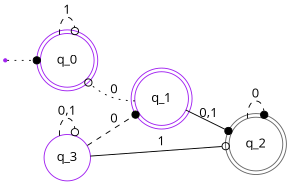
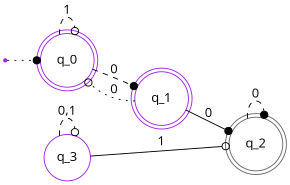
edge "q_1" -> "q_2": label "0,1" -> "0"
edge "q_3" -> "q_1": now "q_0" -> "q_1"
